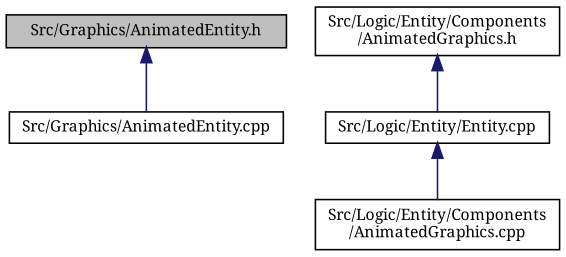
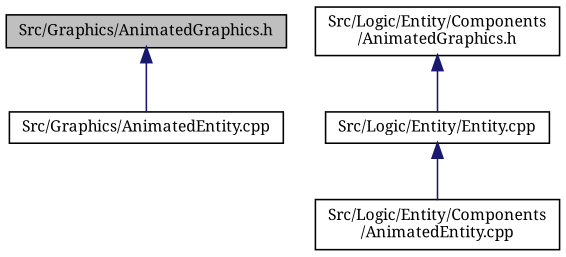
node "Src/Graphics/AnimatedEntity.h": label "Src/Graphics/AnimatedEntity.h" -> "Src/Graphics/AnimatedGraphics.h"
node "Src/Logic/Entity/Components /AnimatedGraphics.cpp": label "Src/Logic/Entity/Components /AnimatedGraphics.cpp" -> "Src/Logic/Entity/Components /AnimatedEntity.cpp"
